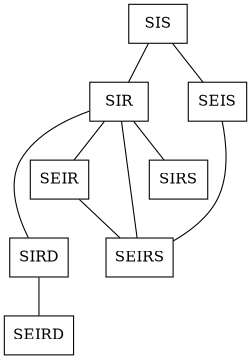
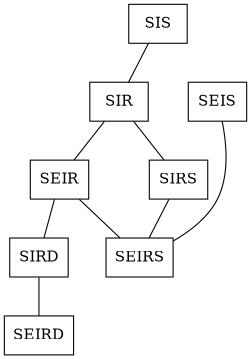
edge "SIS" -- "SEIS": removed
edge "SIR" -- "SIRD": now "SEIR" -- "SIRD"
edge "SIR" -- "SEIRS": now "SIRS" -- "SEIRS"
